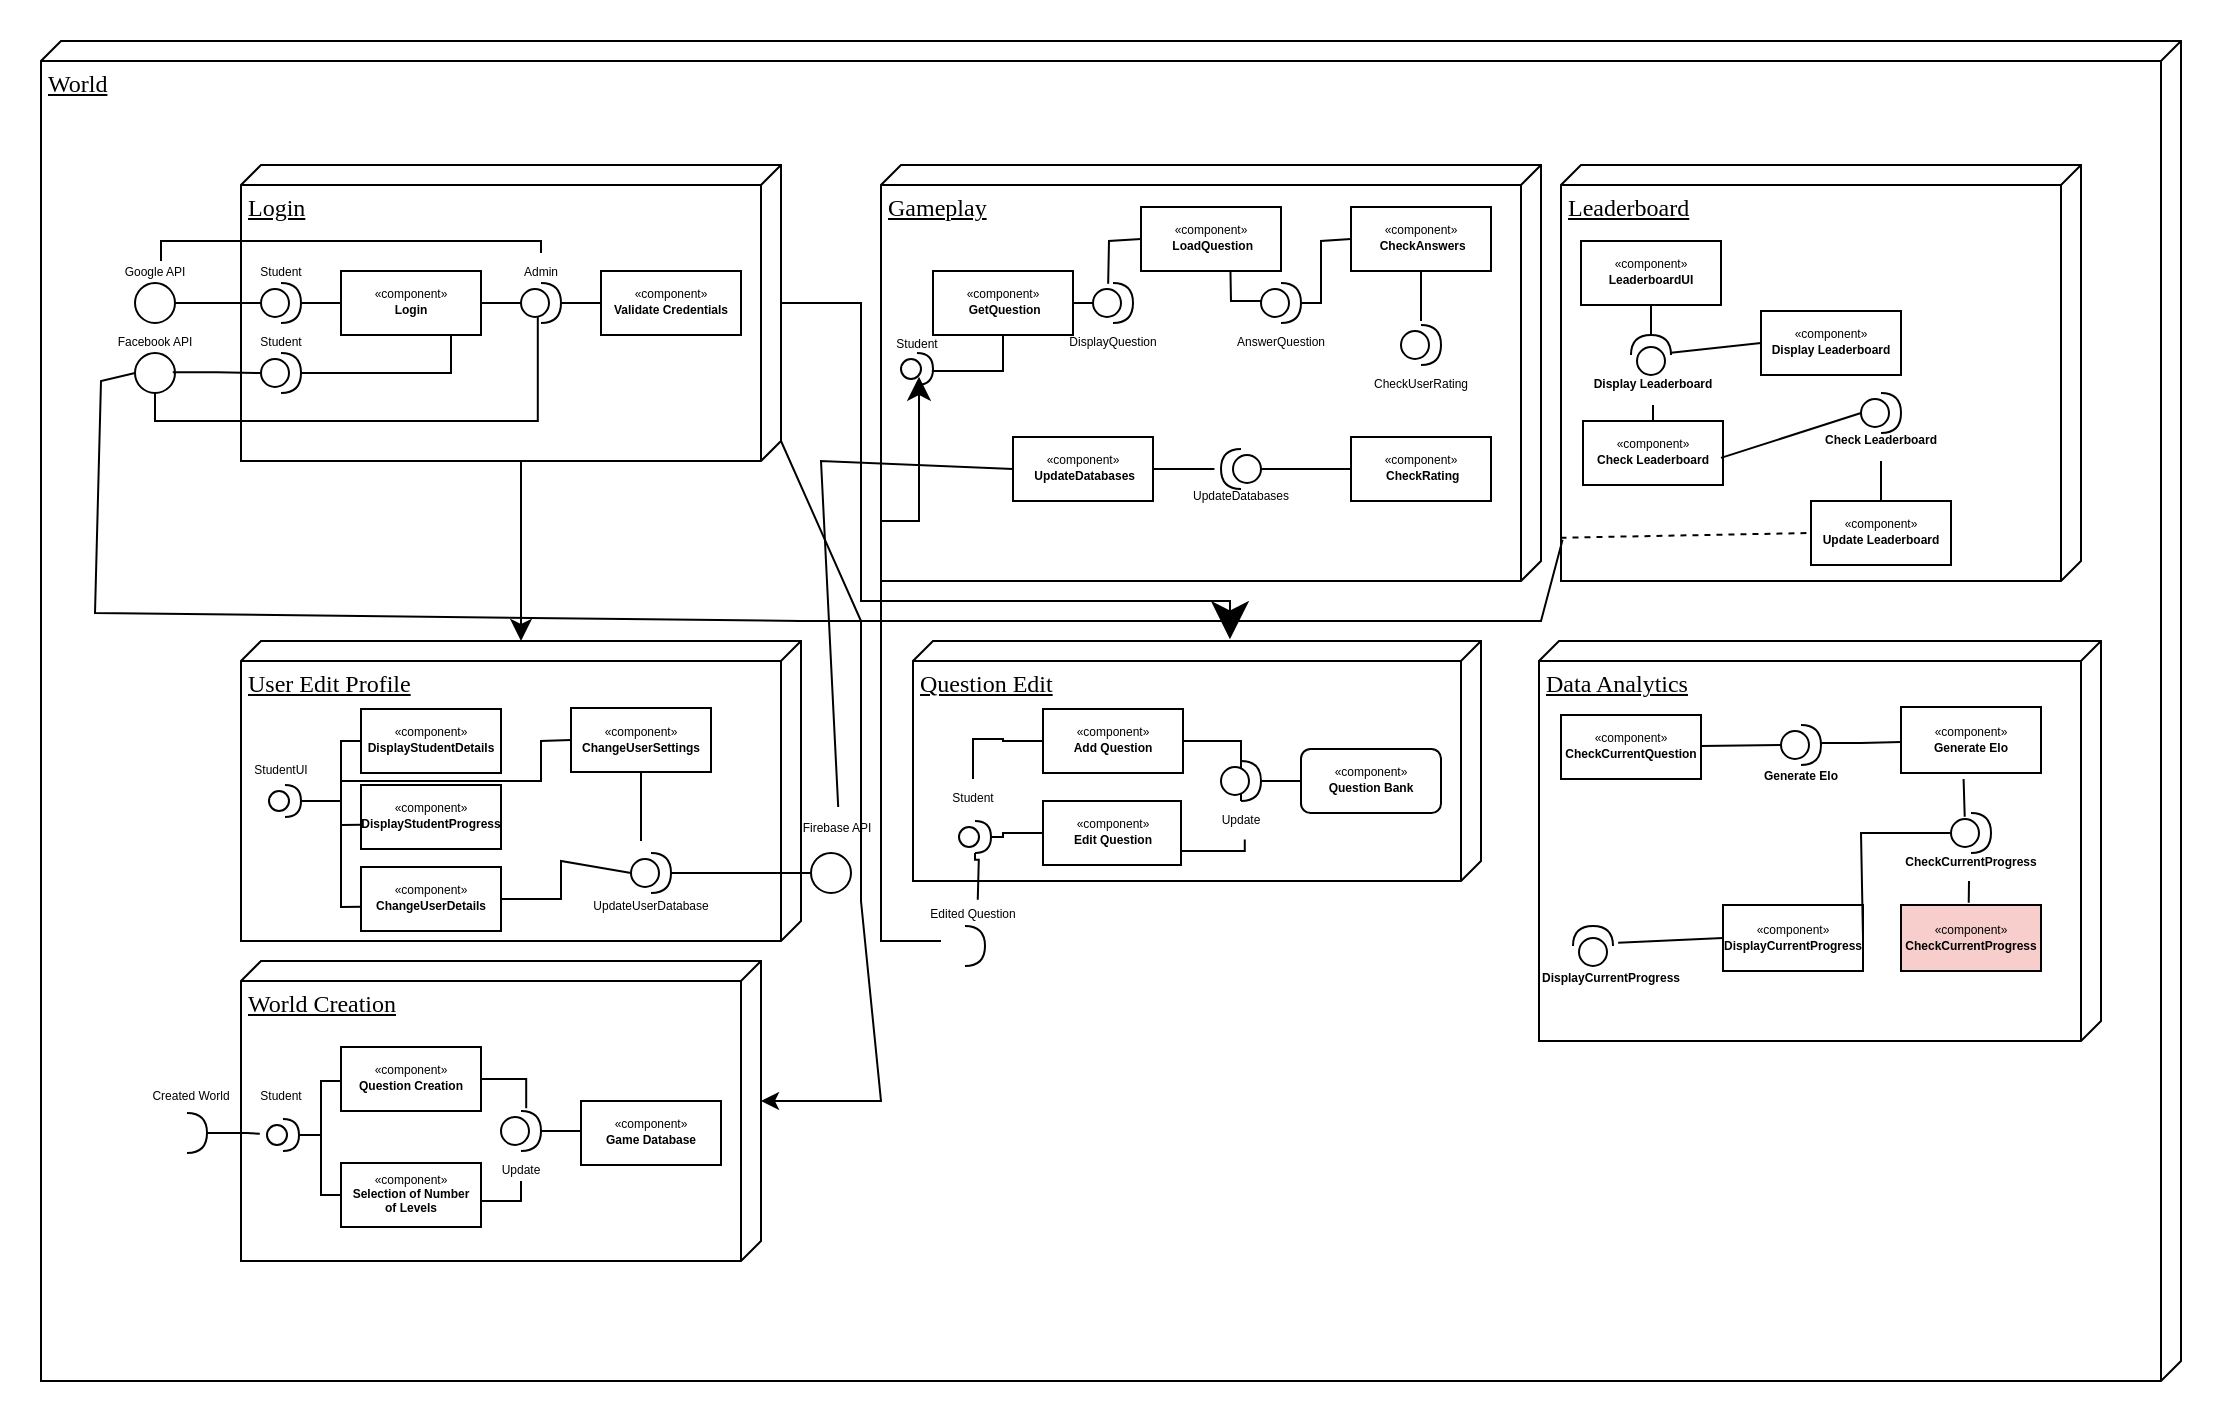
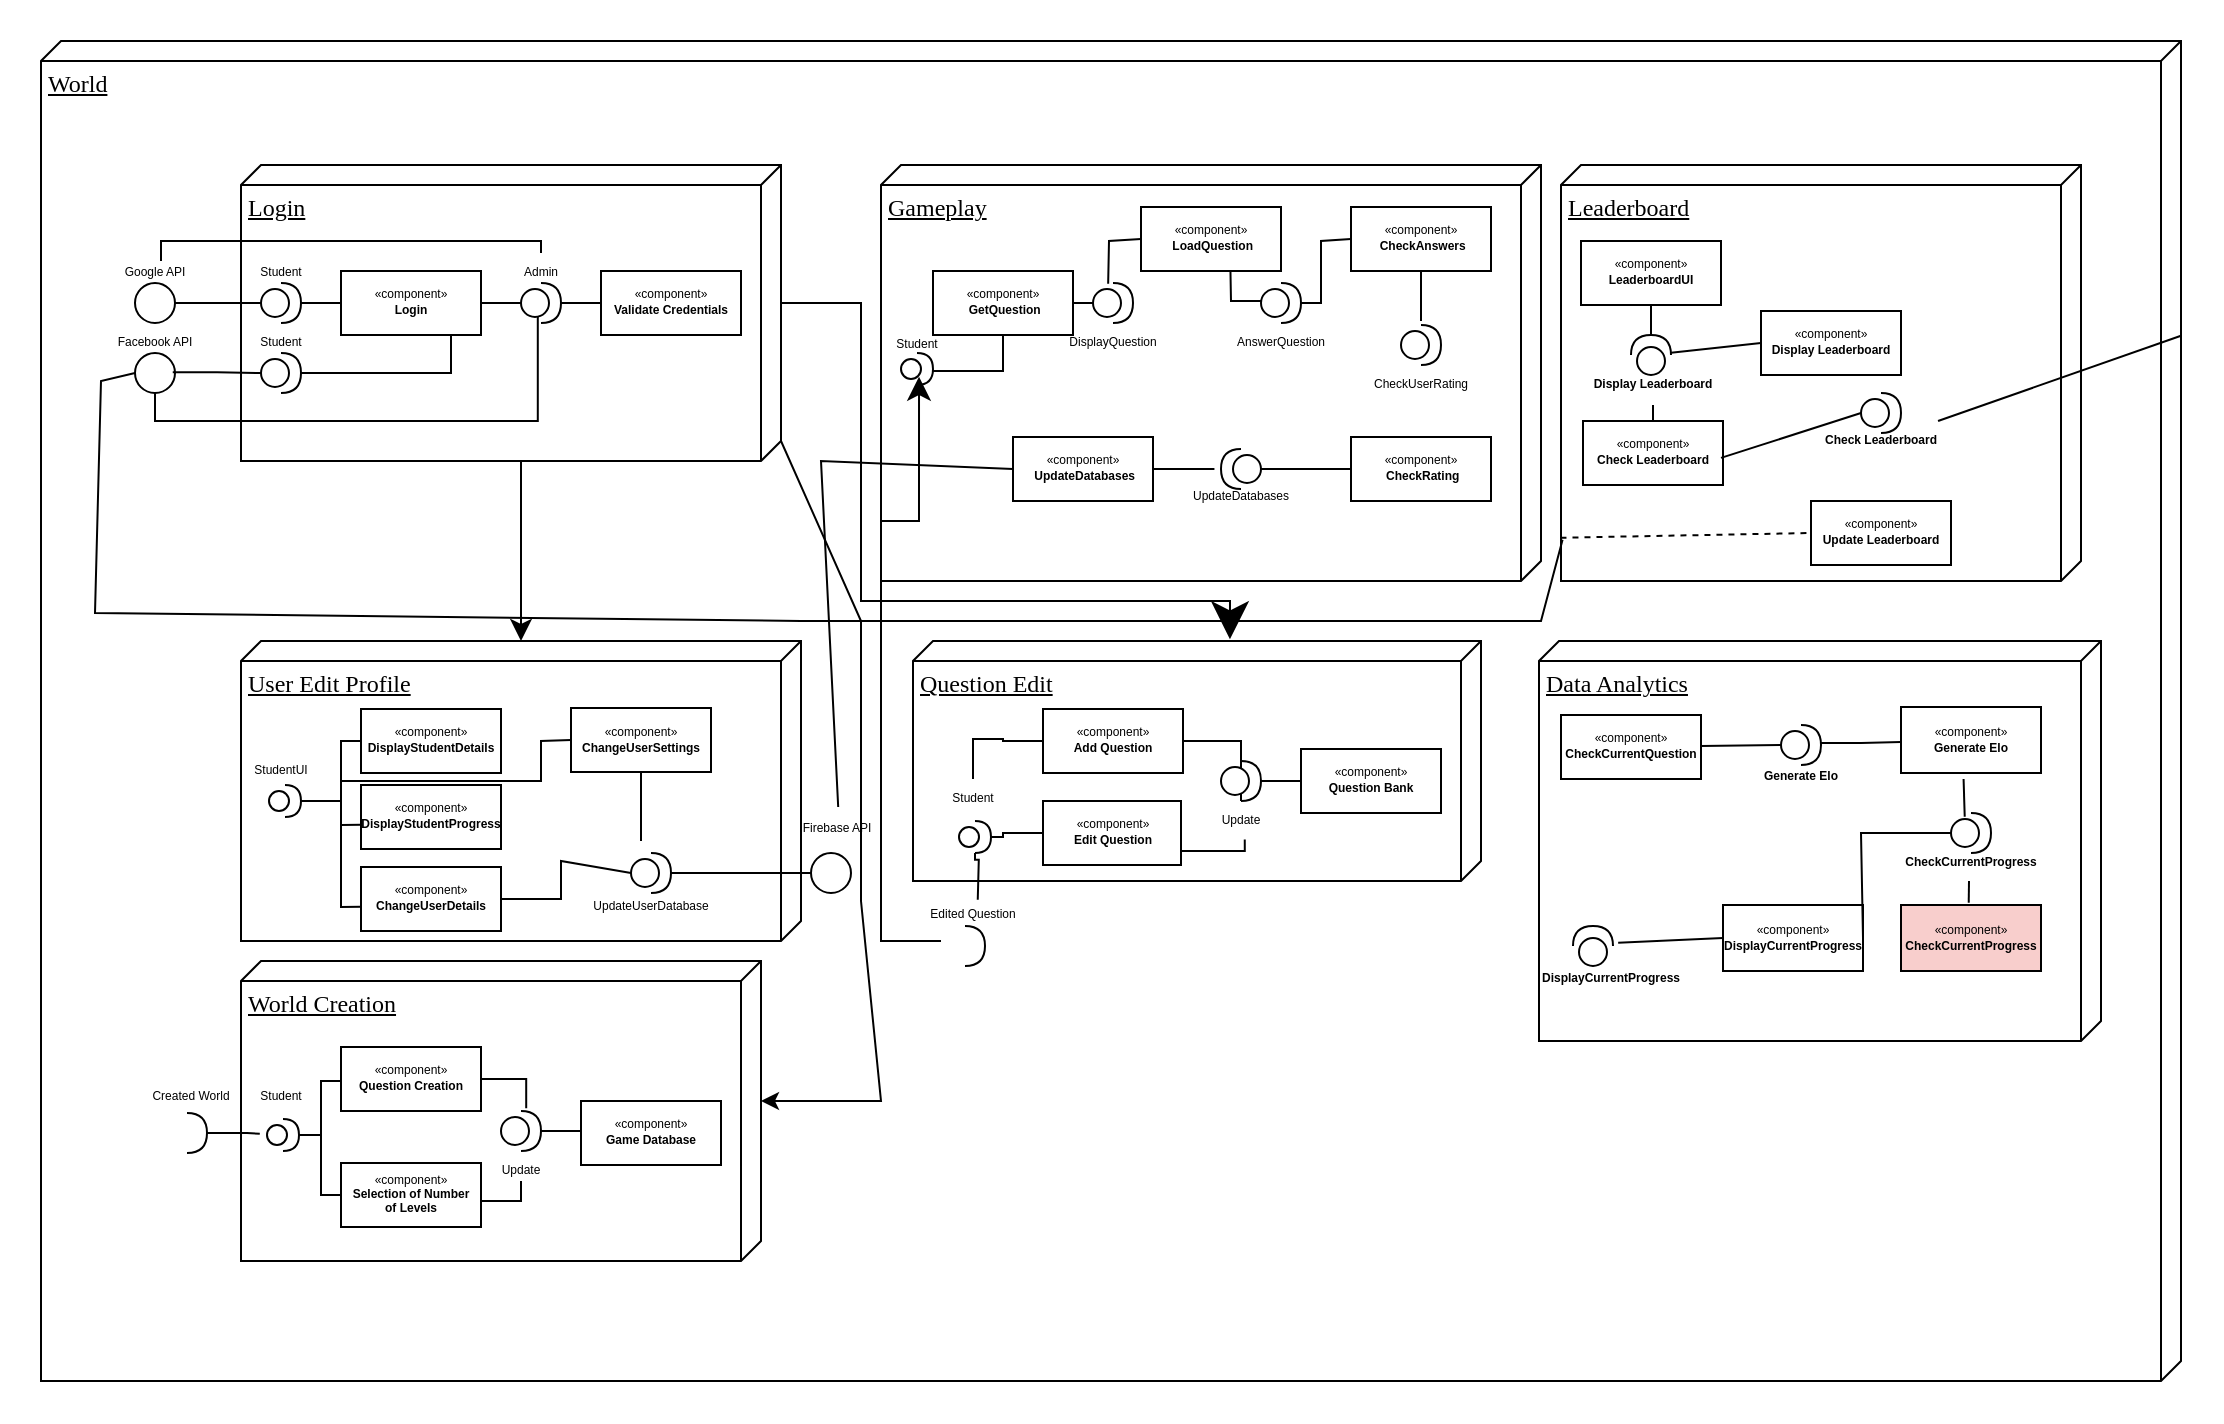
edge "Check Leaderboard" -- "«component» Update Leaderboard": now "Check Leaderboard" -- "World"
node "«component» Question Bank": shape rounded rectangle -> rectangle
